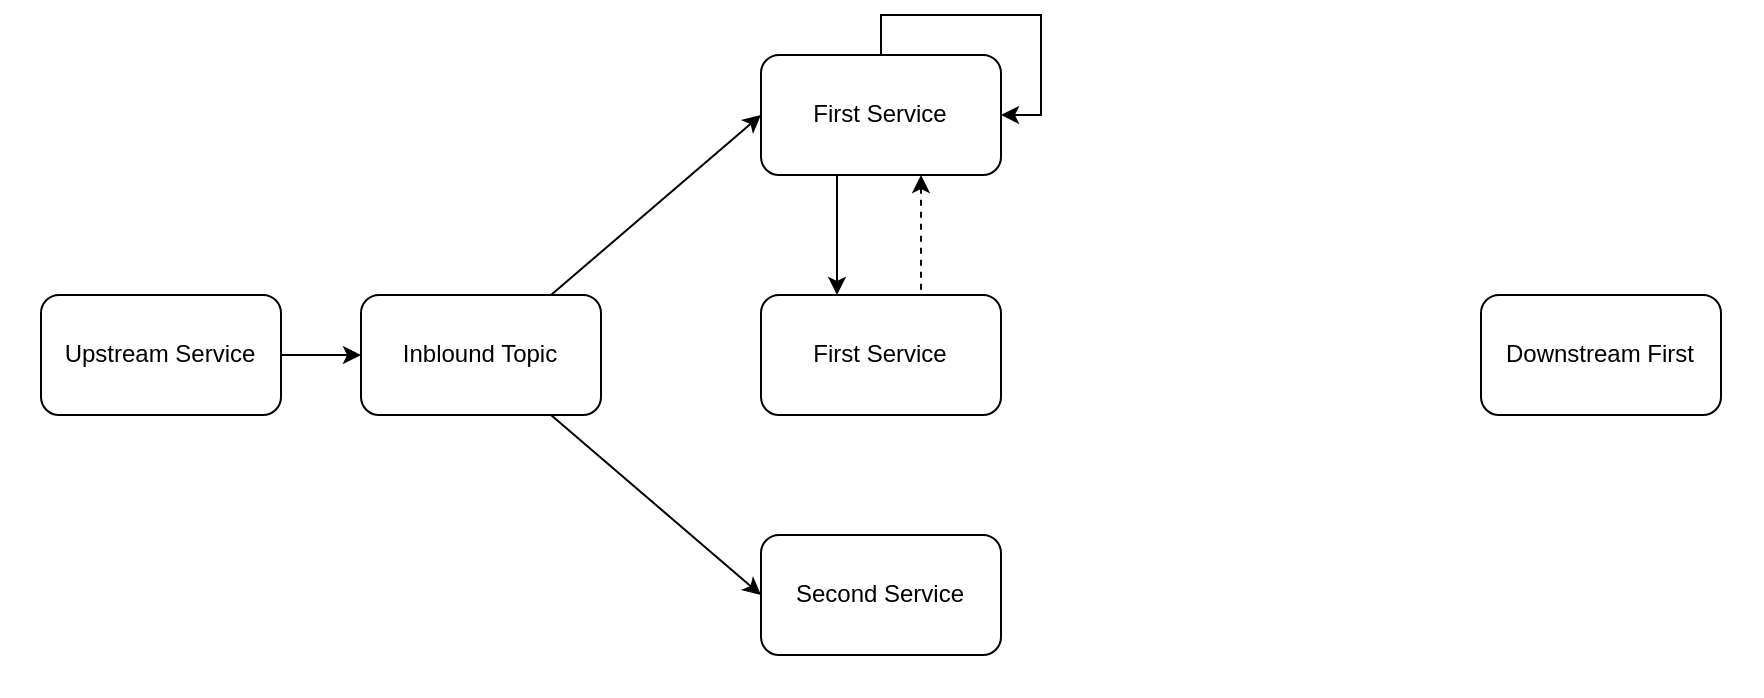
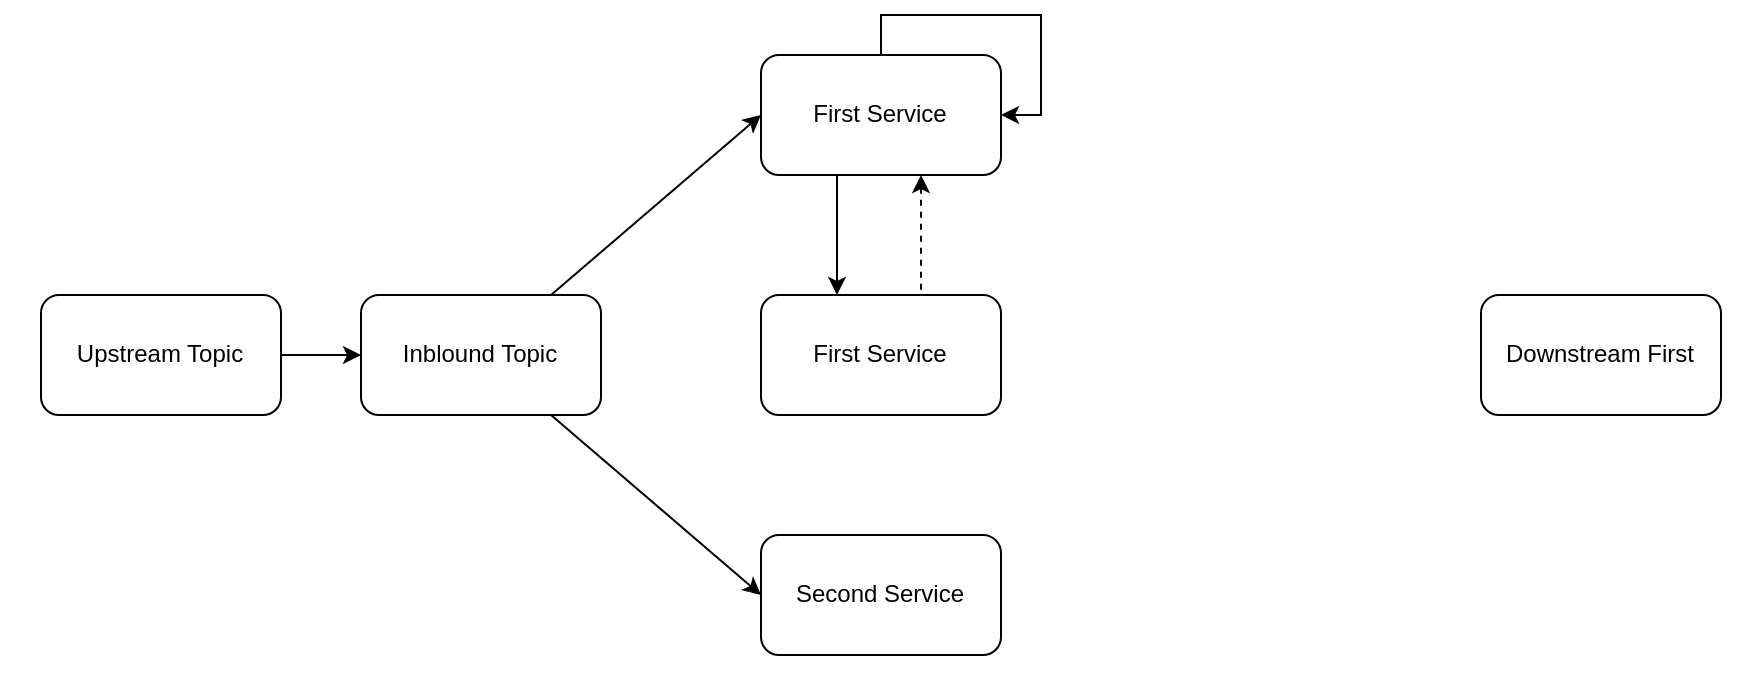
node "Upstream Service": label "Upstream Service" -> "Upstream Topic"
